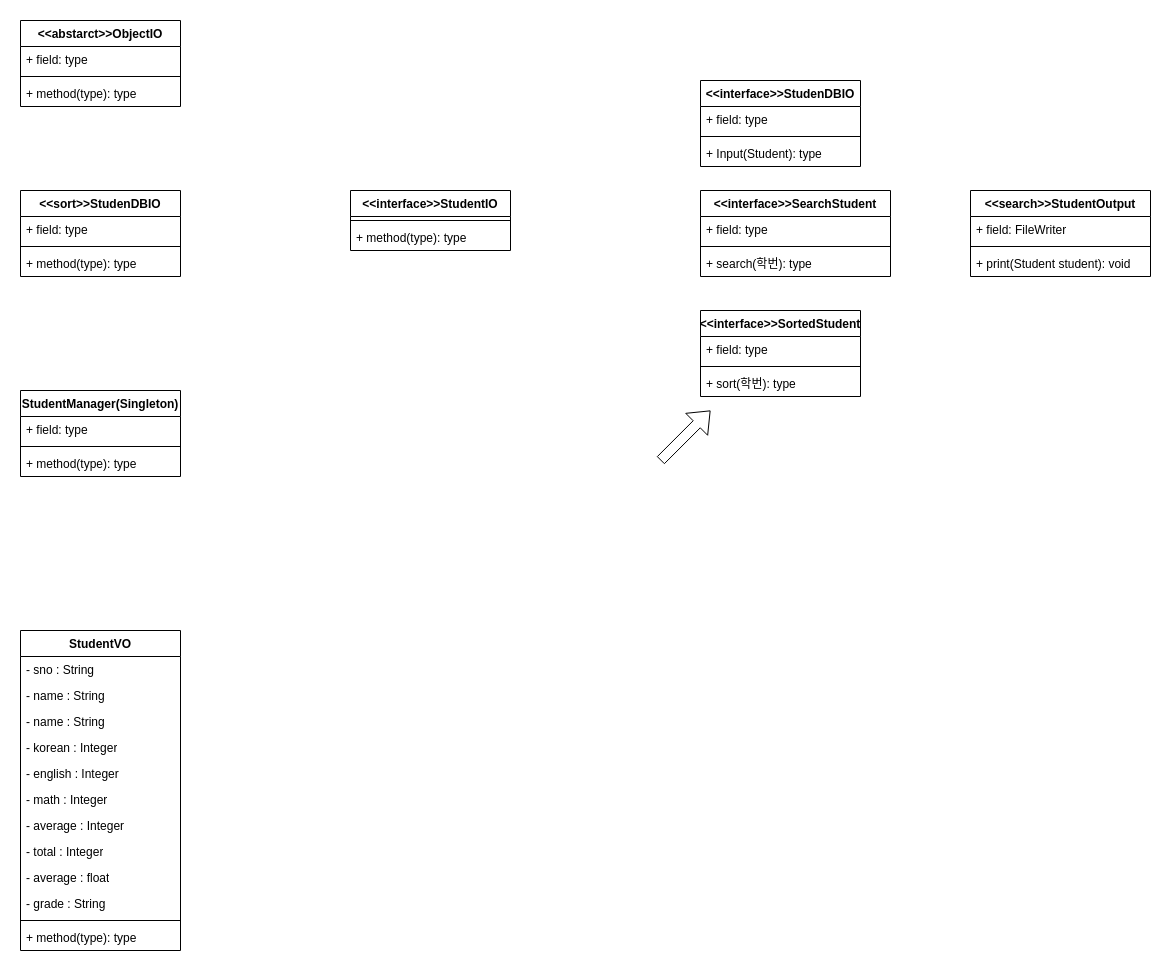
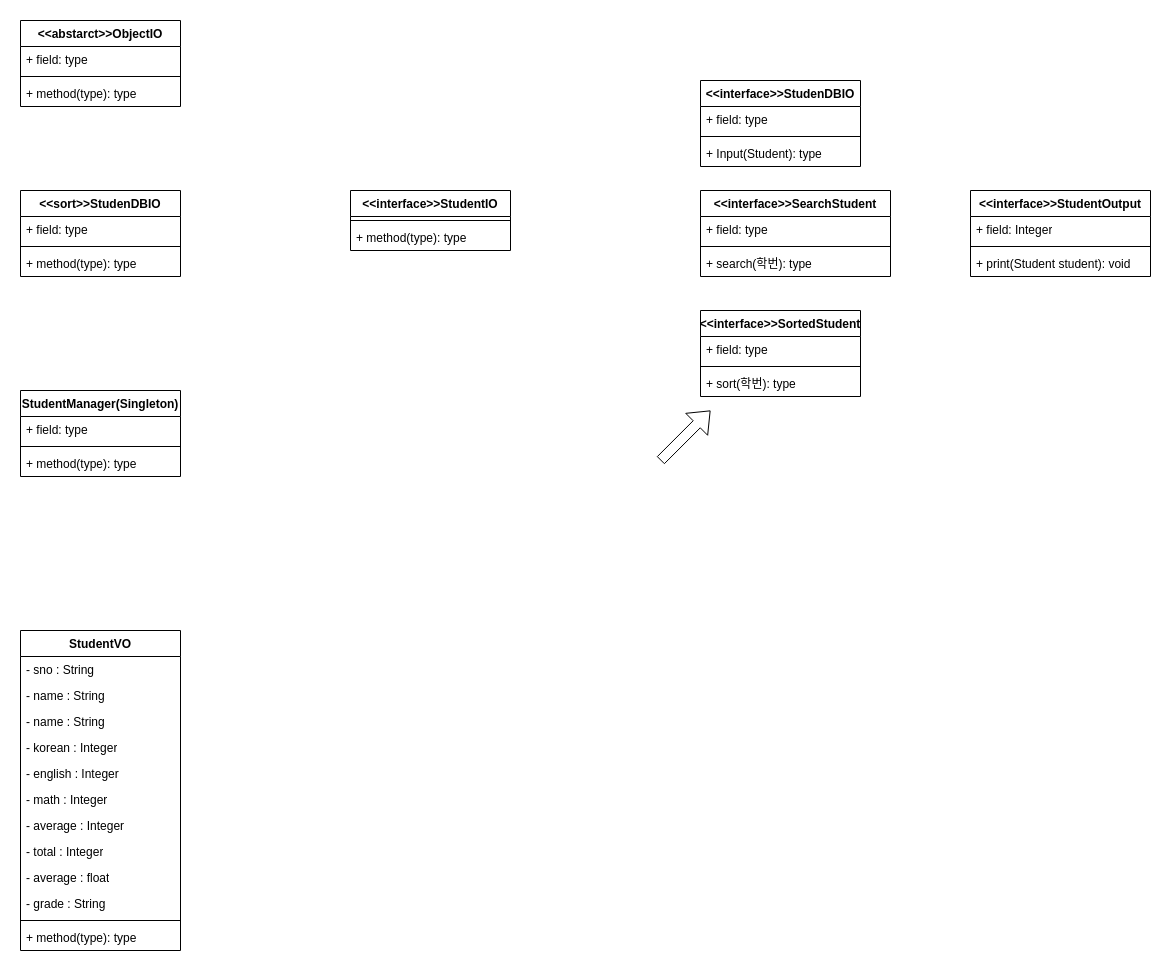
node "<<search>>StudentOutput": label "<<search>>StudentOutput" -> "<<interface>>StudentOutput"
node "+ field: FileWriter": label "+ field: FileWriter" -> "+ field: Integer"
